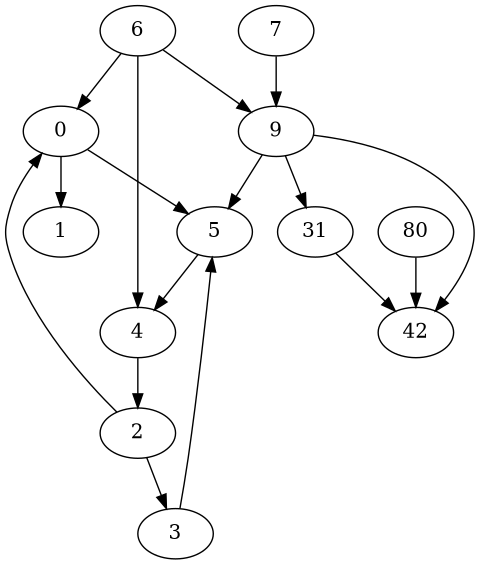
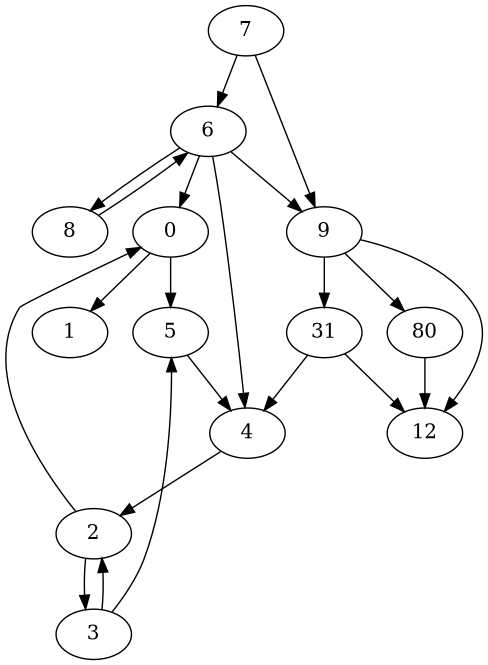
edge "7" -> "6": added
edge "9" -> "5": now "9" -> "80"
node "8": added
node "42": label "42" -> "12"
edge "31" -> "4": added
edge "3" -> "2": added
